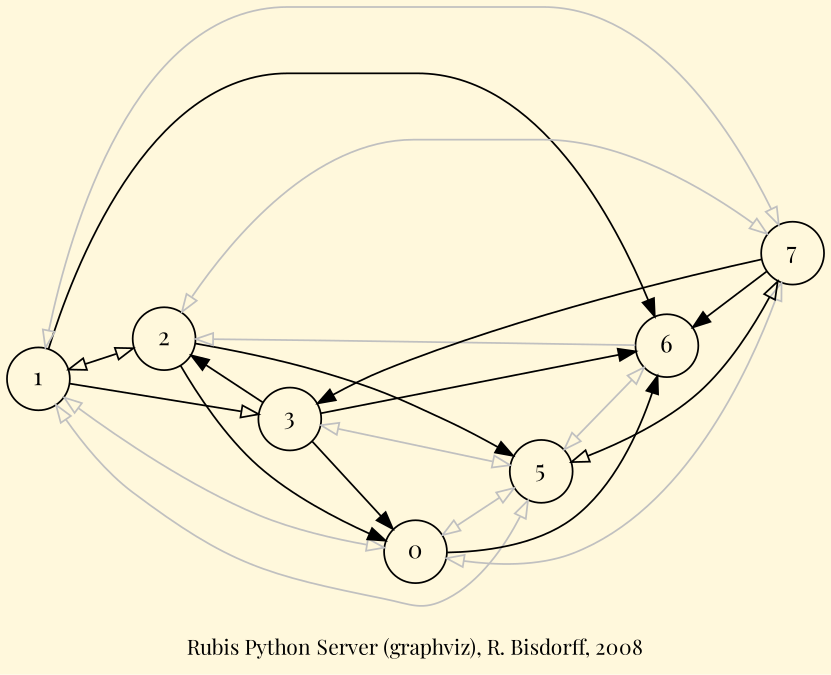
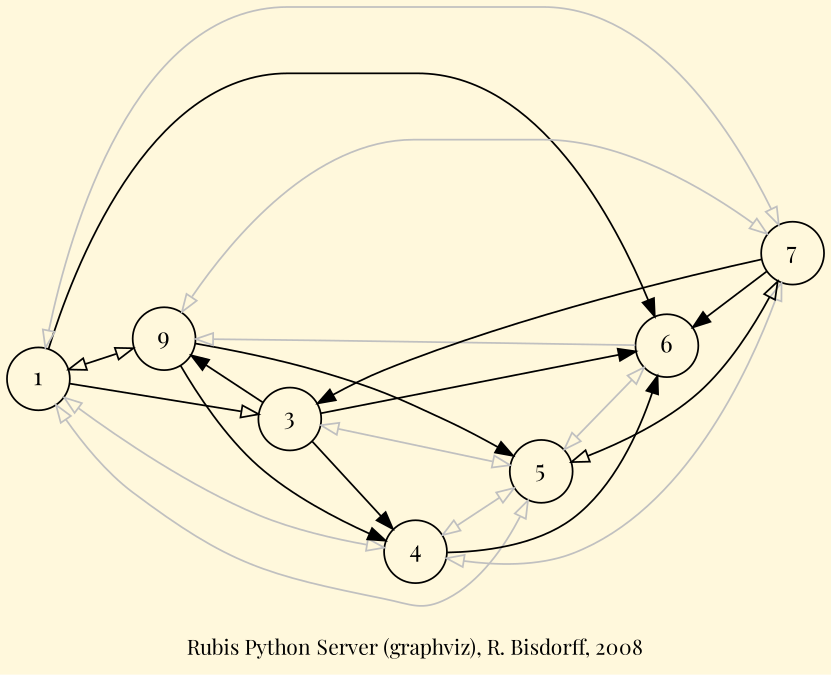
node "2": label "2" -> "9"
node "0": label "0" -> "4"
